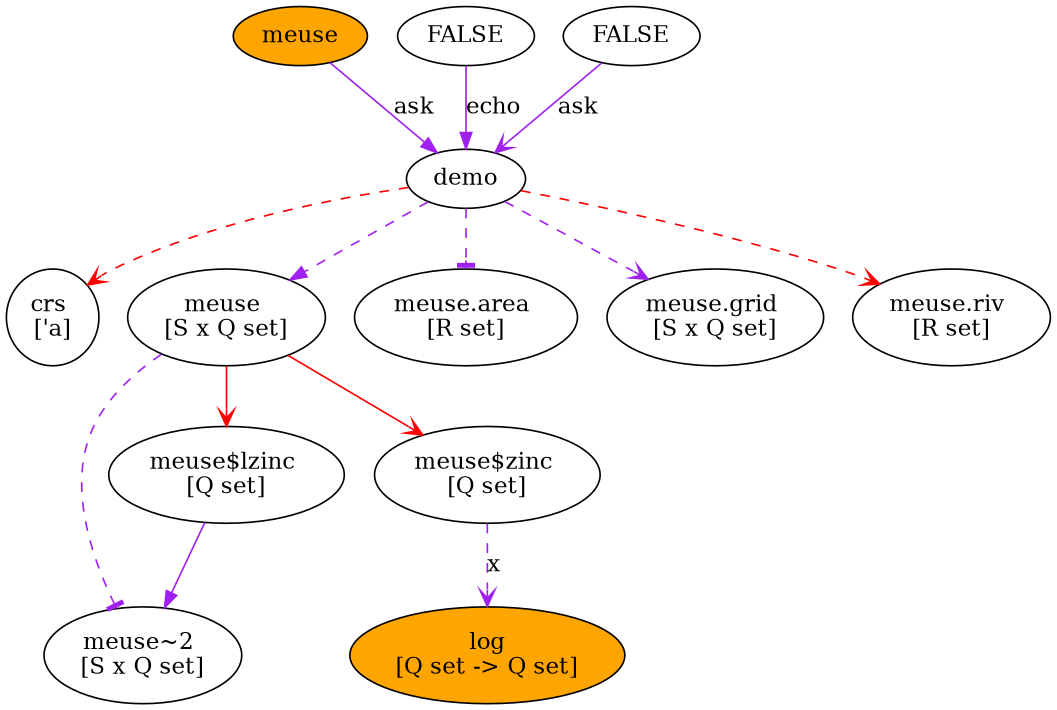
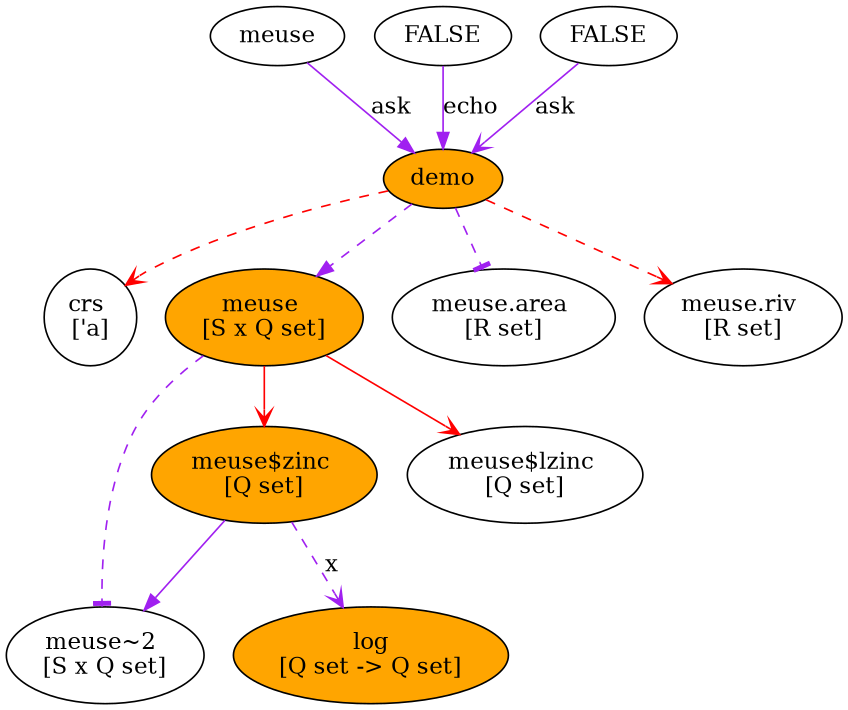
node "meuse": fillcolor orange -> white
node "demo": fillcolor white -> orange
node "meuse [S x Q set]": fillcolor white -> orange
node "meuse.grid [S x Q set]": removed
node "meuse$zinc [Q set]": fillcolor white -> orange
edge "meuse$lzinc [Q set]" -> "meuse~2 [S x Q set]": now "meuse$zinc [Q set]" -> "meuse~2 [S x Q set]"
